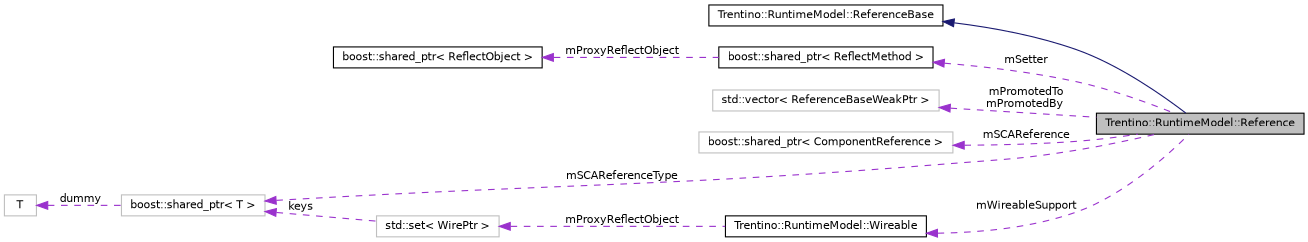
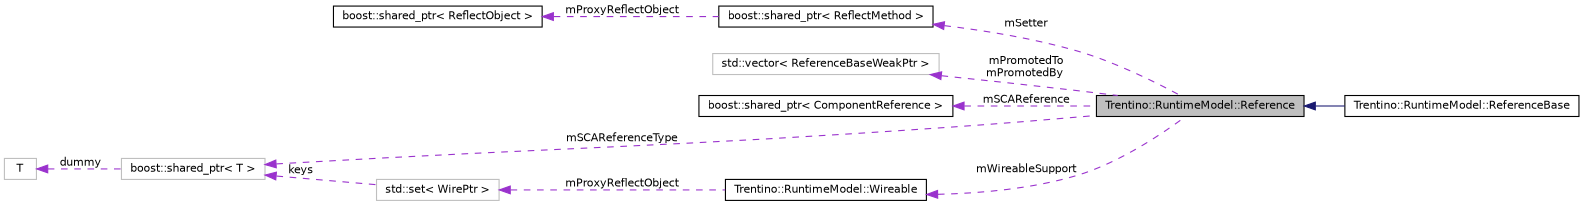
edge "Trentino::RuntimeModel::Reference" -> "Trentino::RuntimeModel::ReferenceBase": reversed
node "boost::shared_ptr< ComponentReference >": color grey75 -> black
